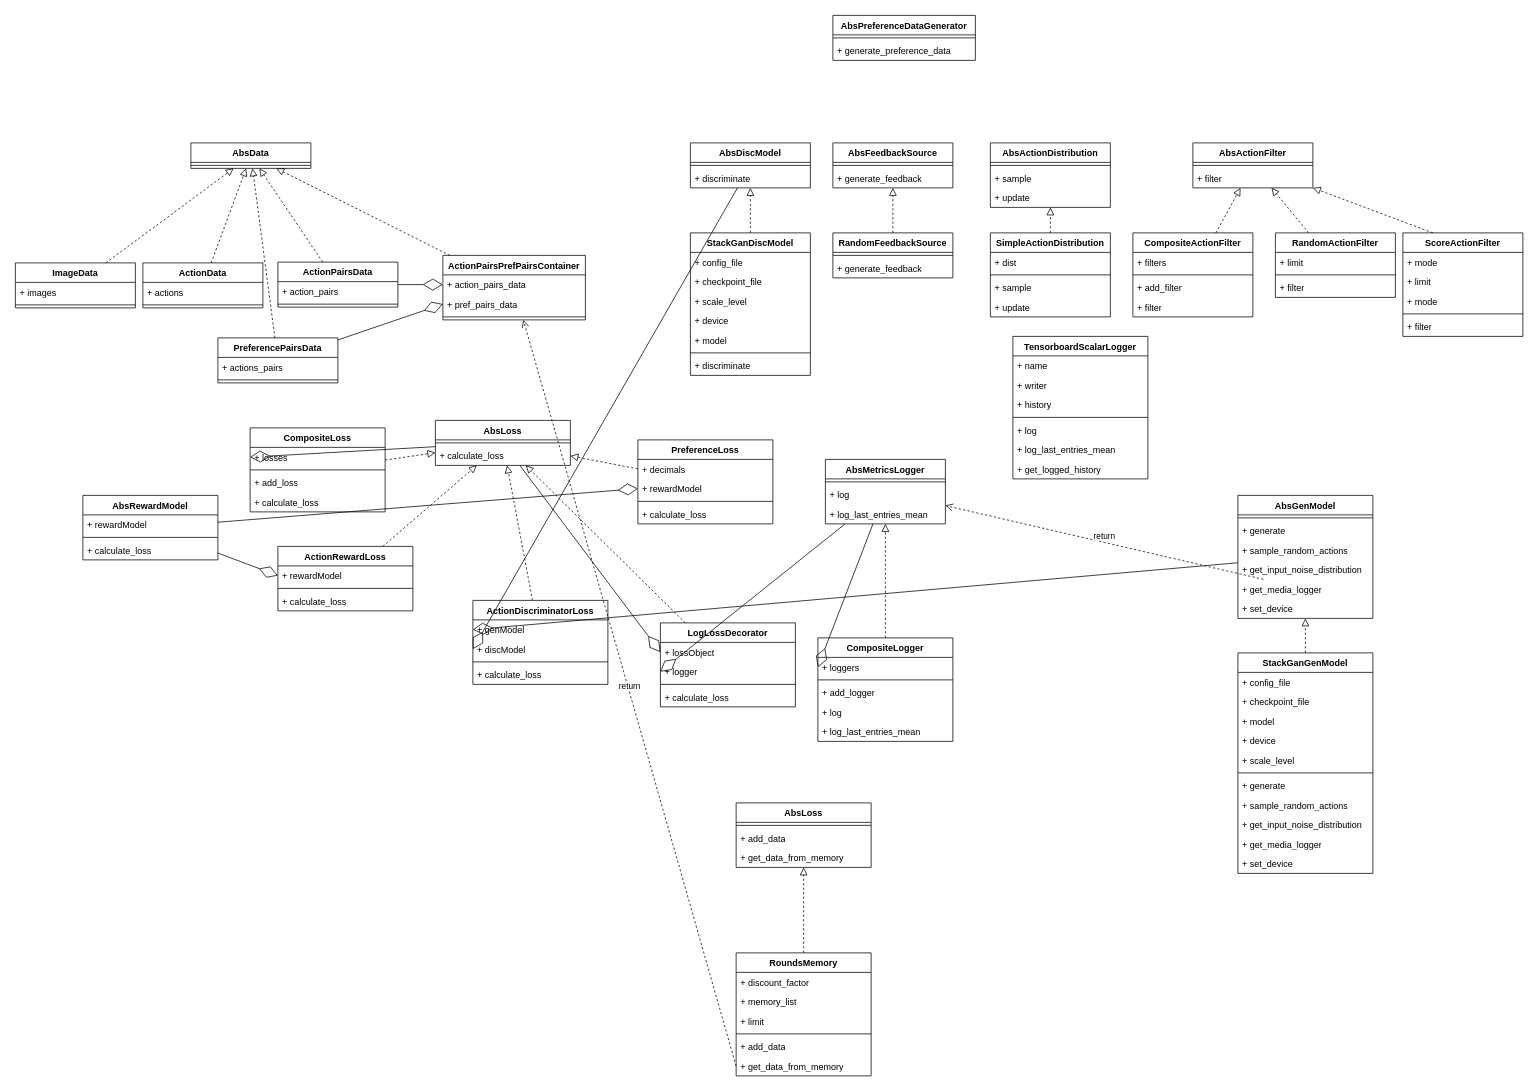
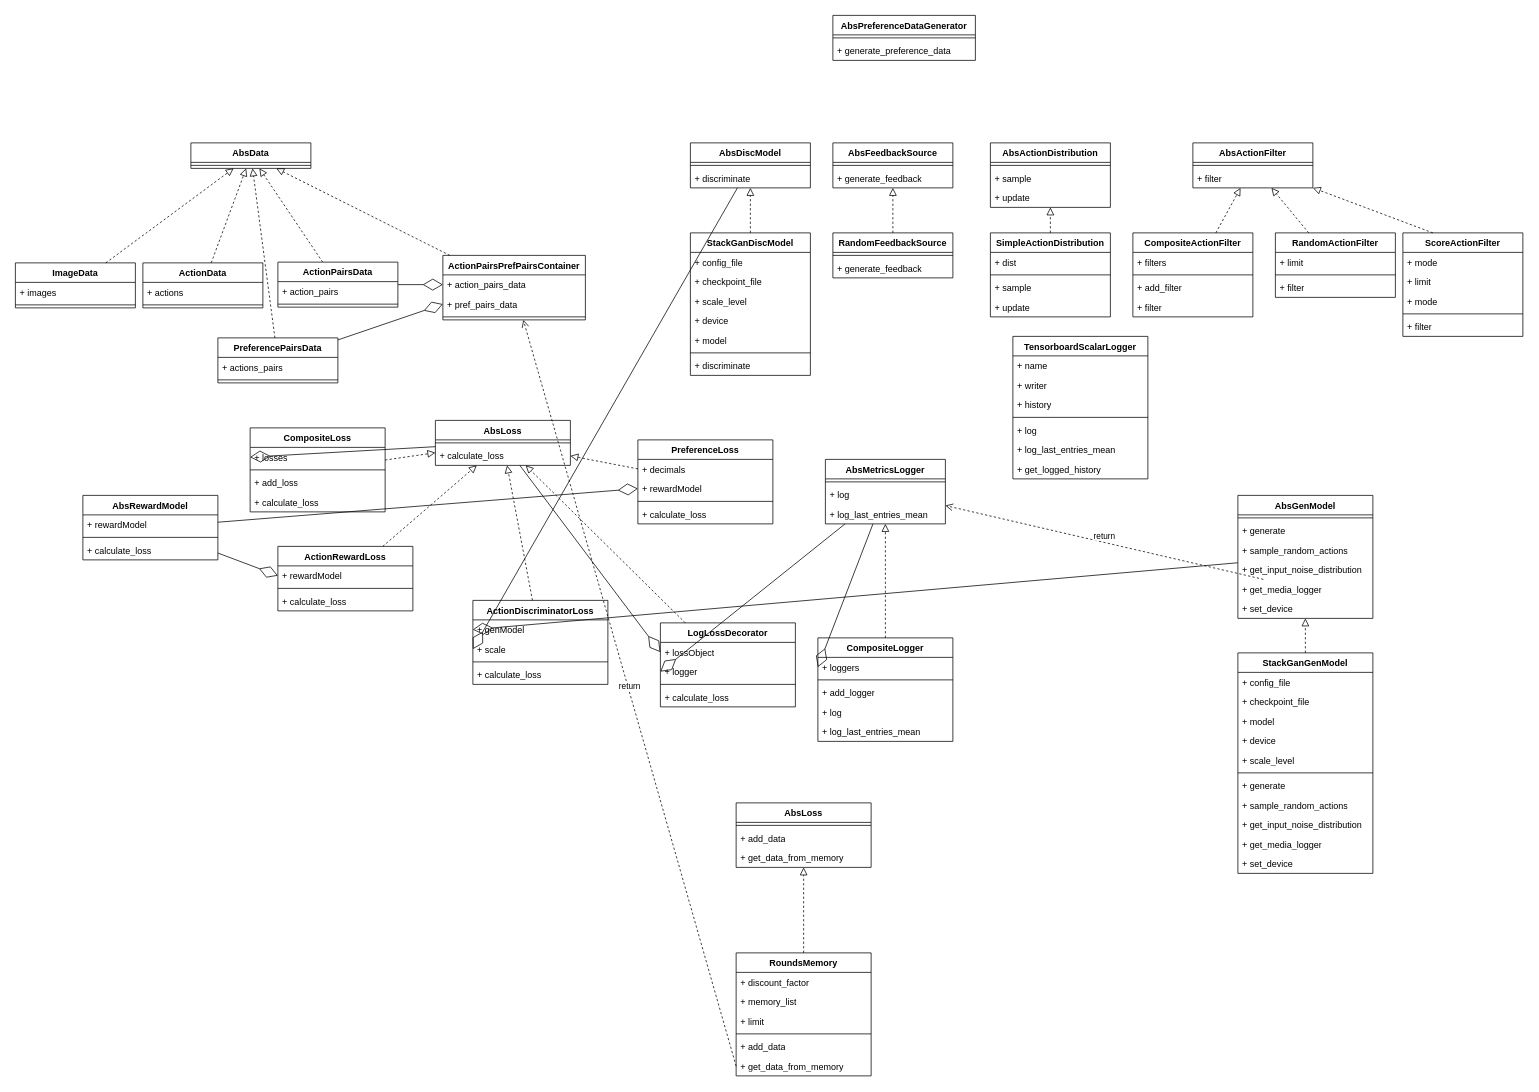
node "+ discModel": label "+ discModel" -> "+ scale"
